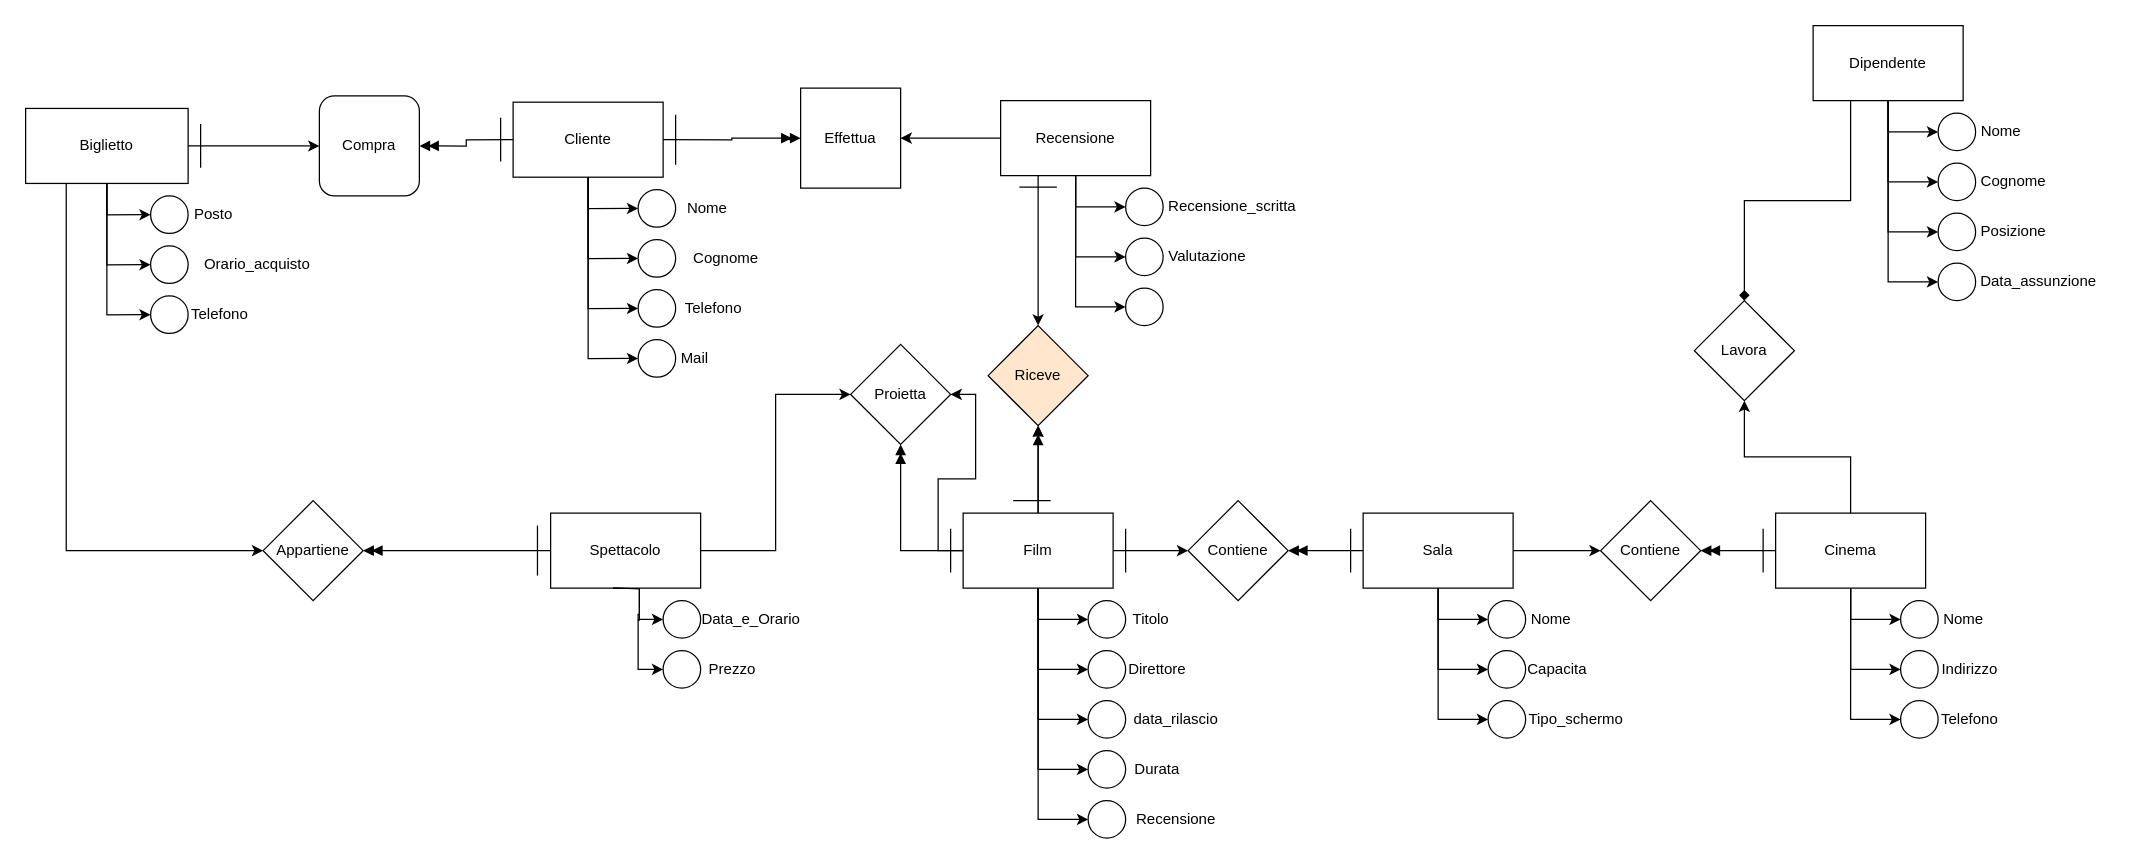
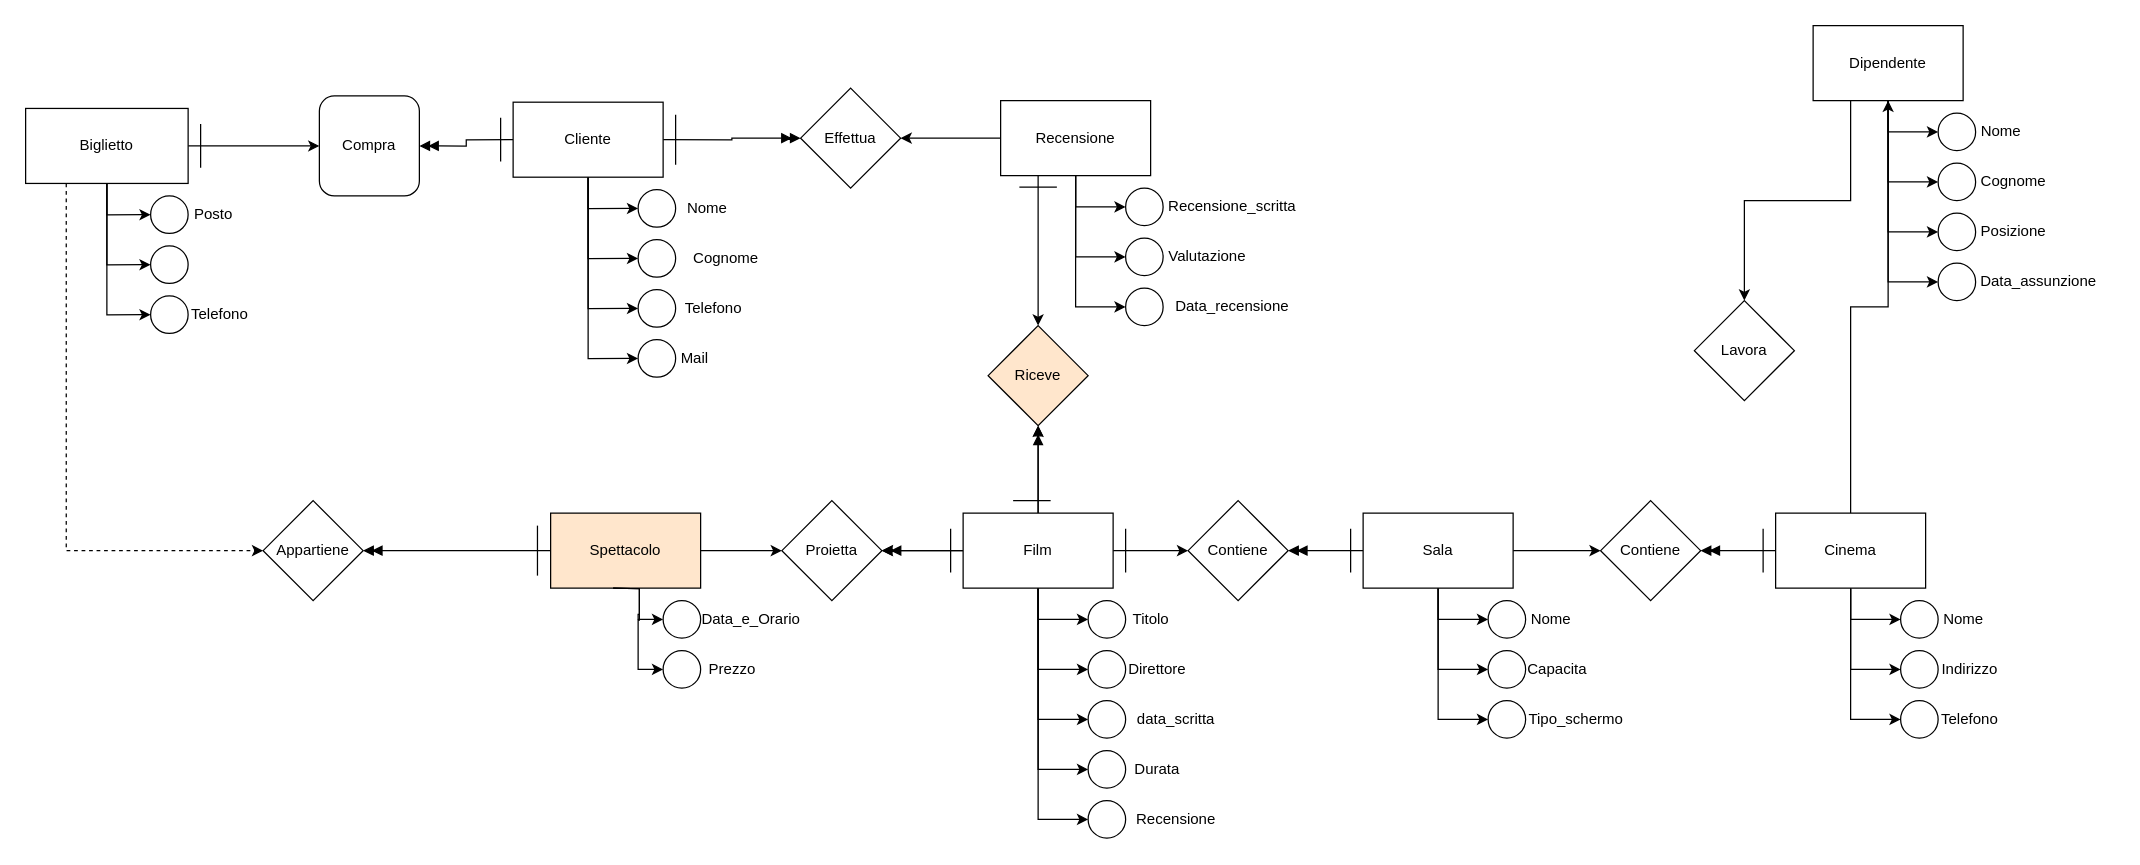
node "Effettua": shape rectangle -> diamond
node "Orario_acquisto": removed
edge "Dipendente" -> "Lavora": arrowhead diamond -> classic
node "Data_recensione": added
node "Proietta": moved (901, 394) -> (832, 551)
edge "Cinema" -> "Lavora": now "Cinema" -> "Dipendente"
edge "Biglietto" -> "Appartiene": style solid -> dashed
node "Spettacolo": fillcolor #ffffff -> #ffe6cc
node "data_rilascio": label "data_rilascio" -> "data_scritta"
